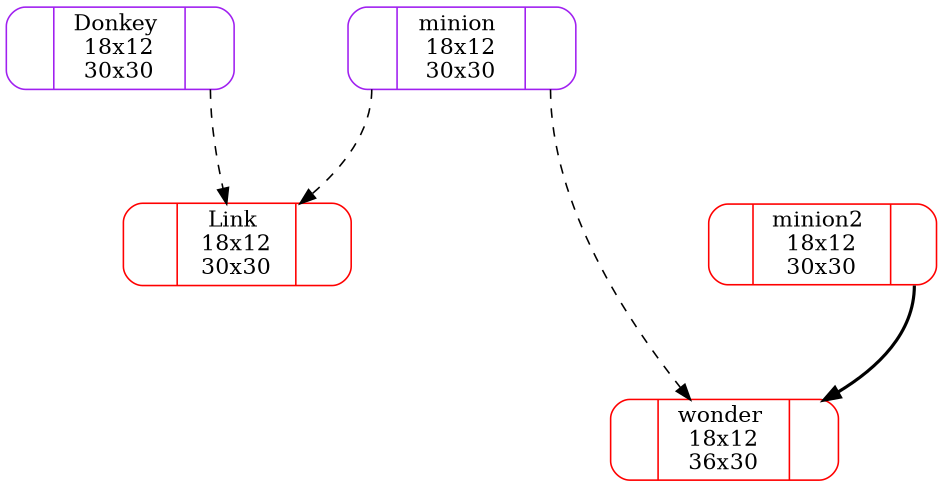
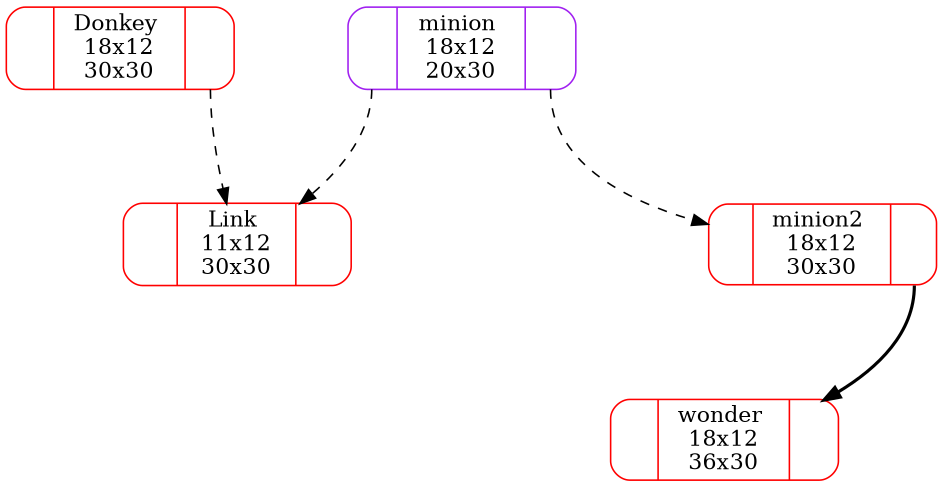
node "Donkey": color purple -> red
node "minion": text "30x30" -> "20x30"
node "Link": text "18x12" -> "11x12"
edge "minion" -> "wonder": now "minion" -> "minion2"
